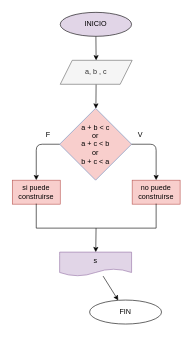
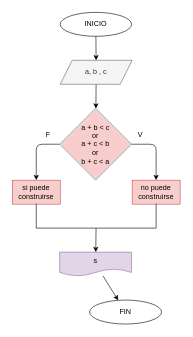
node "INICIO": fillcolor #e1d5e7 -> #ffffff
